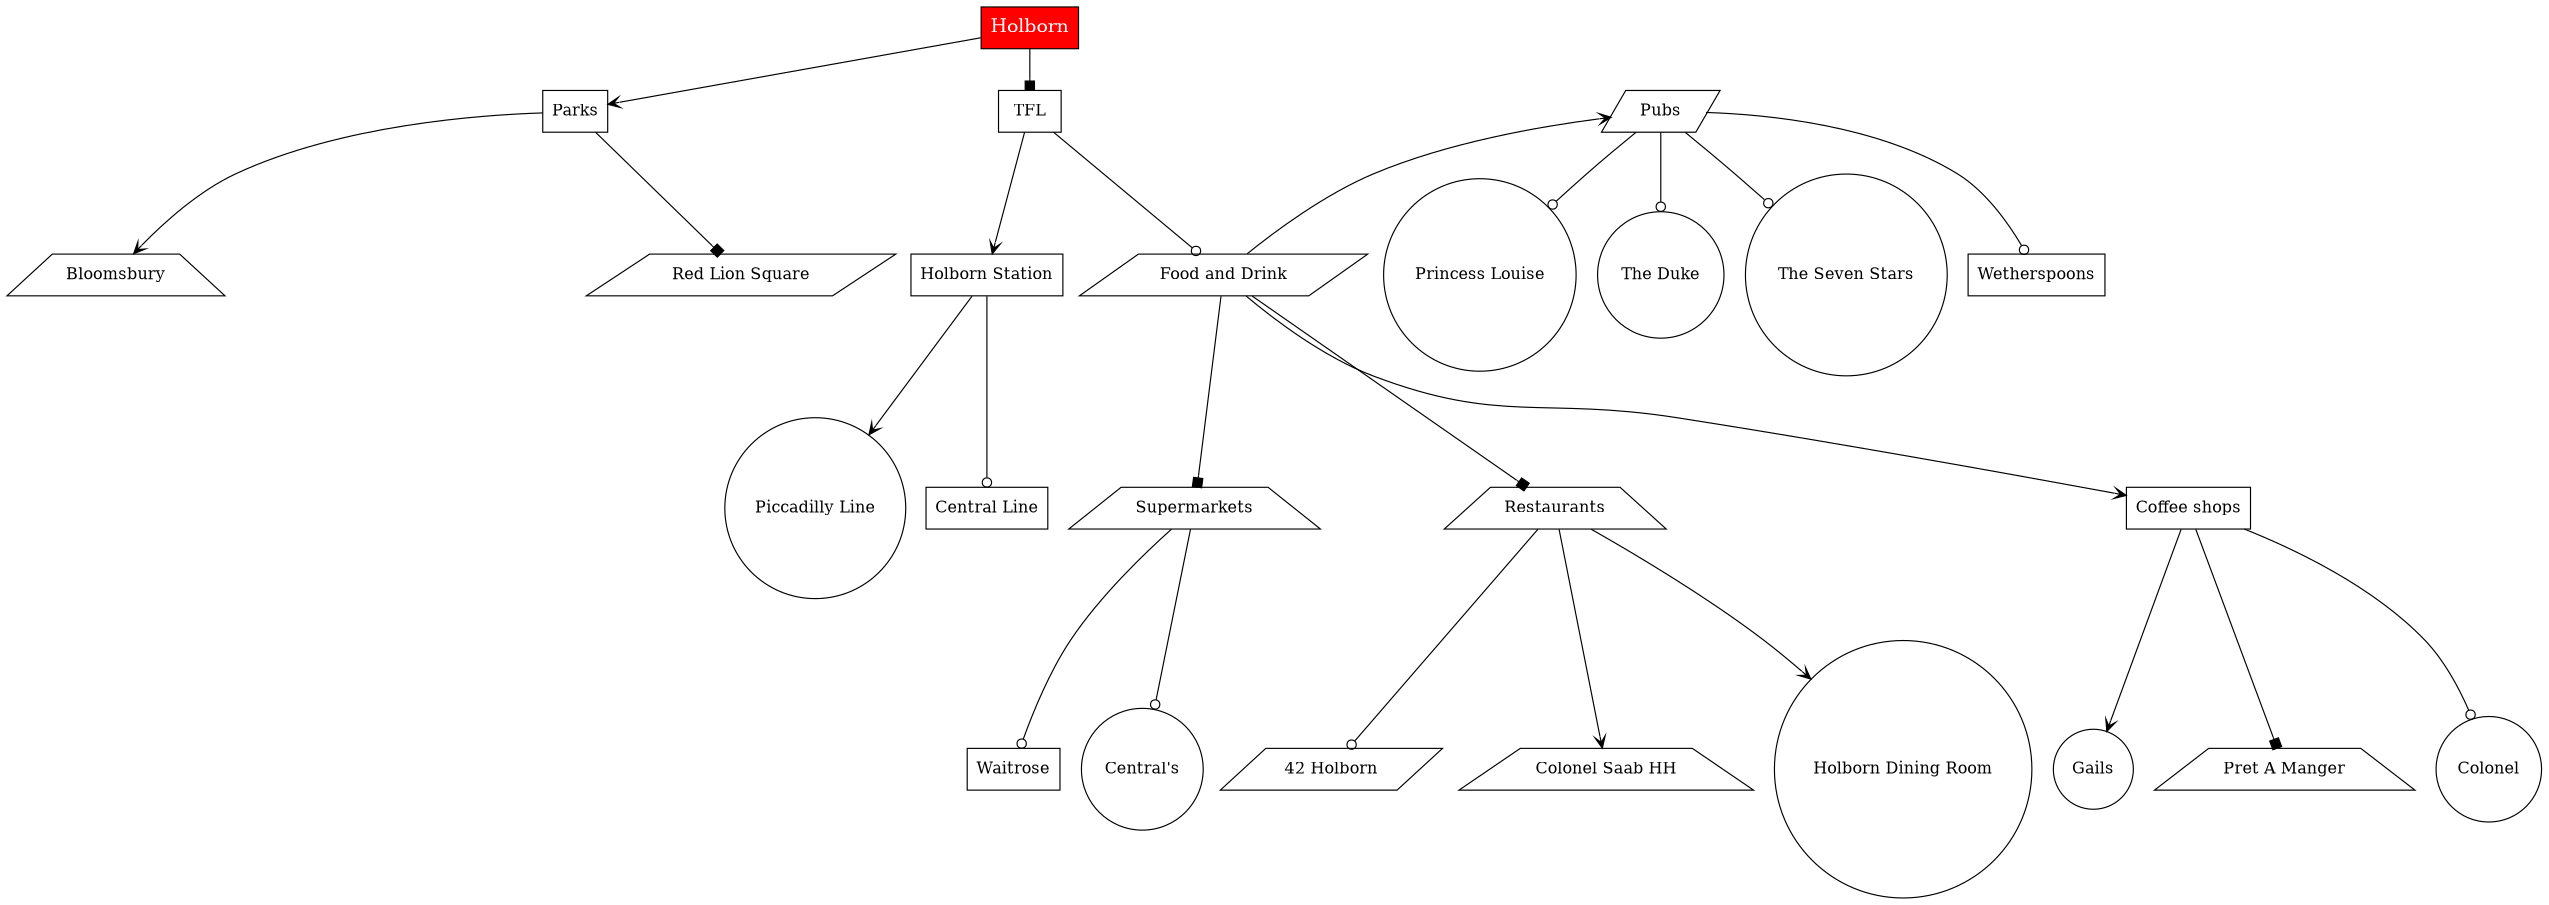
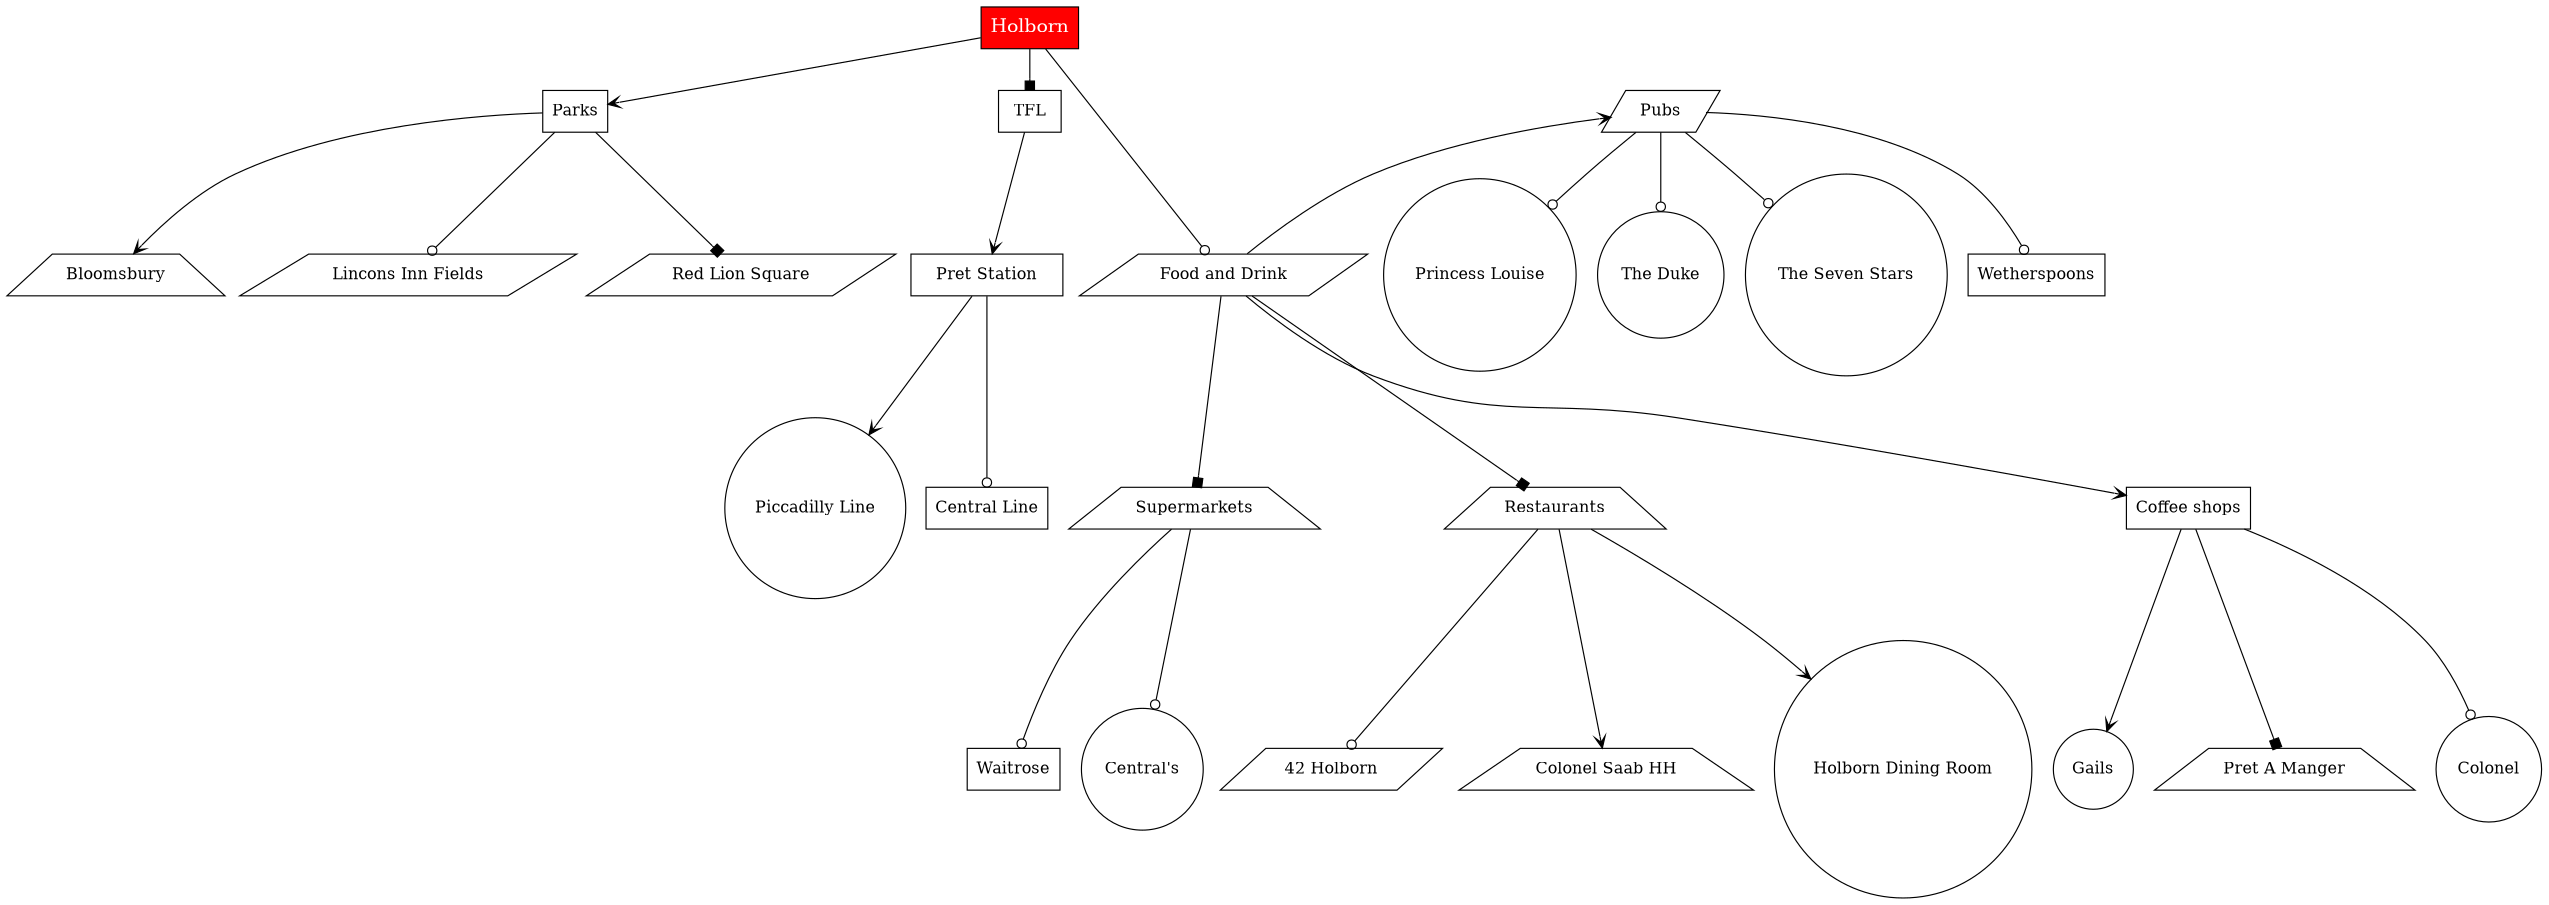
edge "TFL" -> "Food and Drink": now "Holborn" -> "Food and Drink"
node "Lincons Inn Fields": added
node "Holborn Station": label "Holborn Station" -> "Pret Station"
